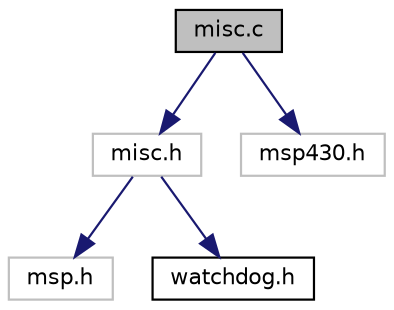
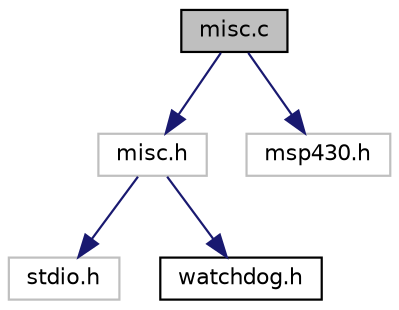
node "msp.h": label "msp.h" -> "stdio.h"
